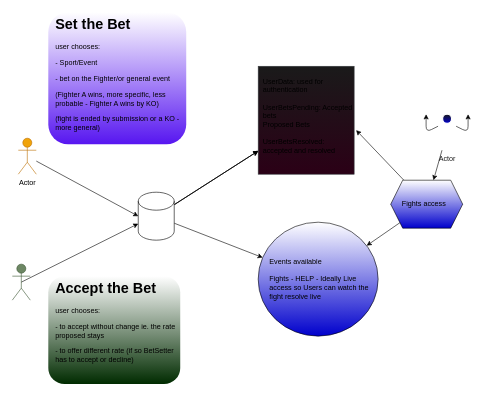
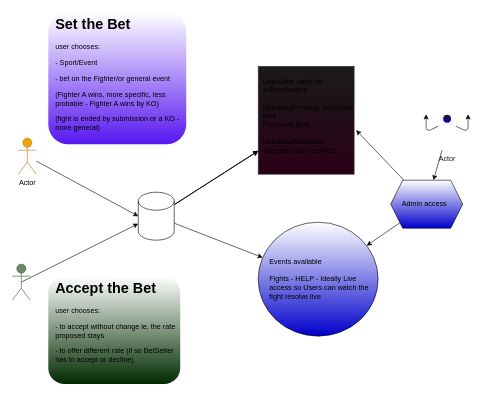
node "Fights access": label "Fights access" -> "Admin access"
